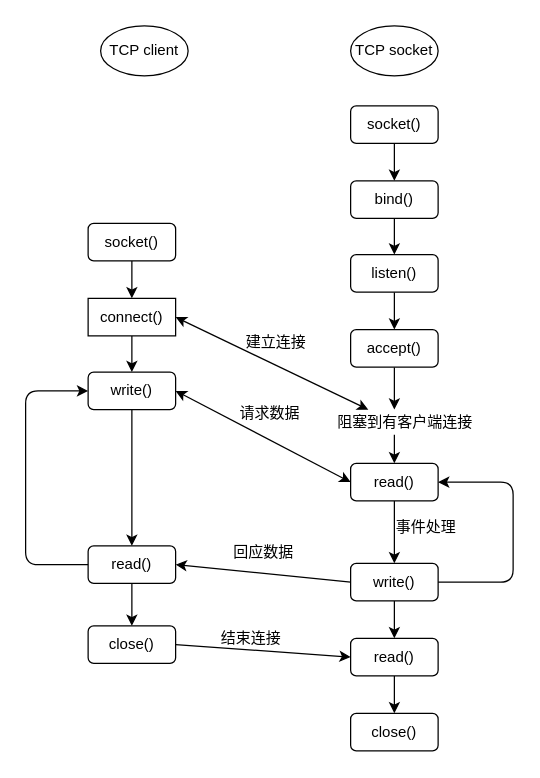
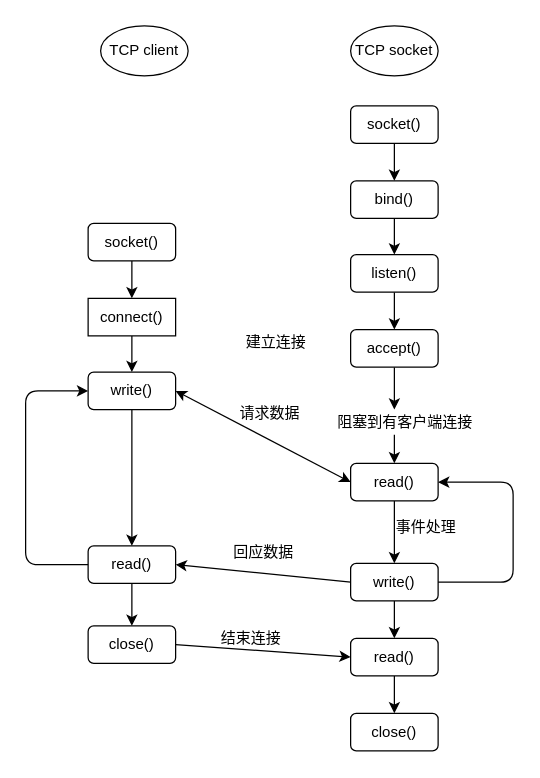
edge "connect()" -- "阻塞到有客户端连接": removed
